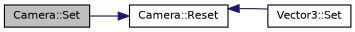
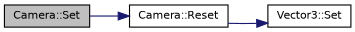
edge "Vector3::Set" -> "Camera::Reset": reversed
